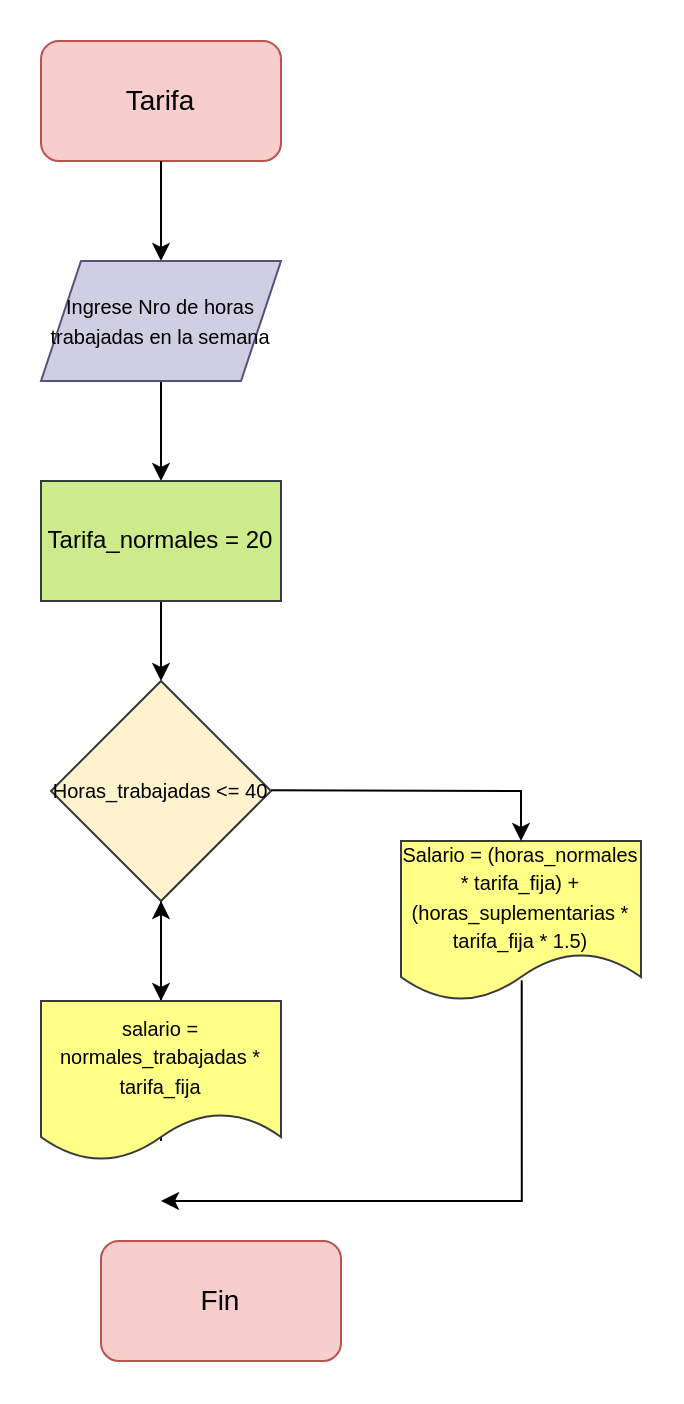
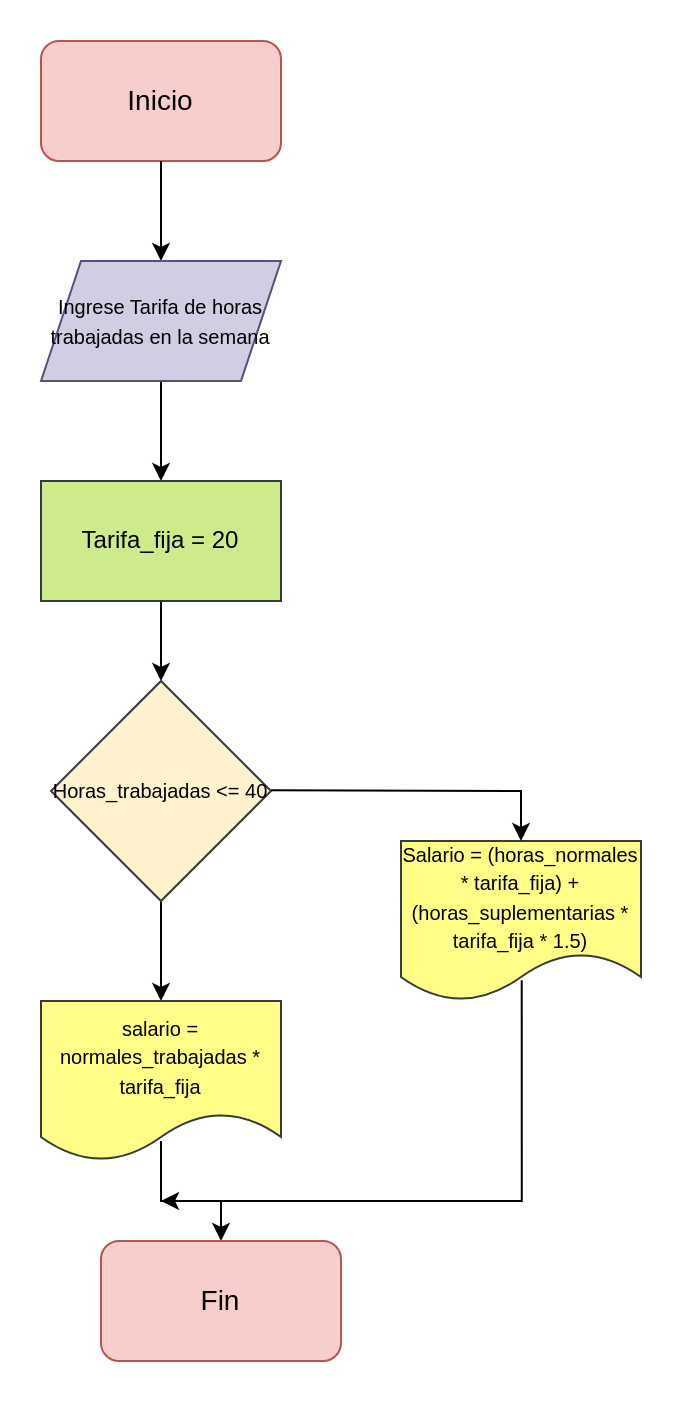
node "Tarifa": label "Tarifa" -> "Inicio"
node "Ingrese Nro de horas trabajadas en la semana": label "Ingrese Nro de horas trabajadas en la semana" -> "Ingrese Tarifa de horas trabajadas en la semana"
node "Tarifa_normales = 20": label "Tarifa_normales = 20" -> "Tarifa_fija = 20"
edge "salario = normales_trabajadas * tarifa_fija" -> "Horas_trabajadas <= 40": now "salario = normales_trabajadas * tarifa_fija" -> "Fin"
